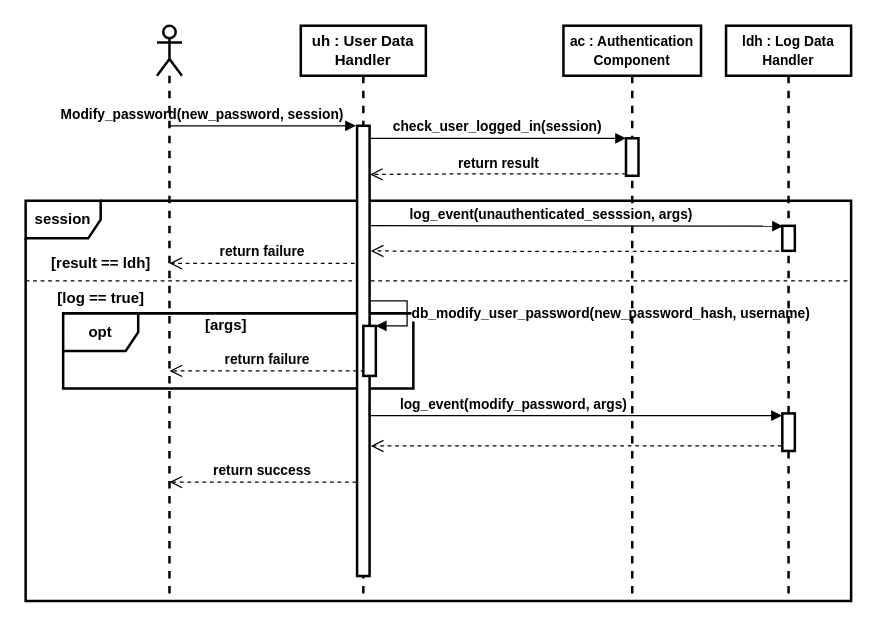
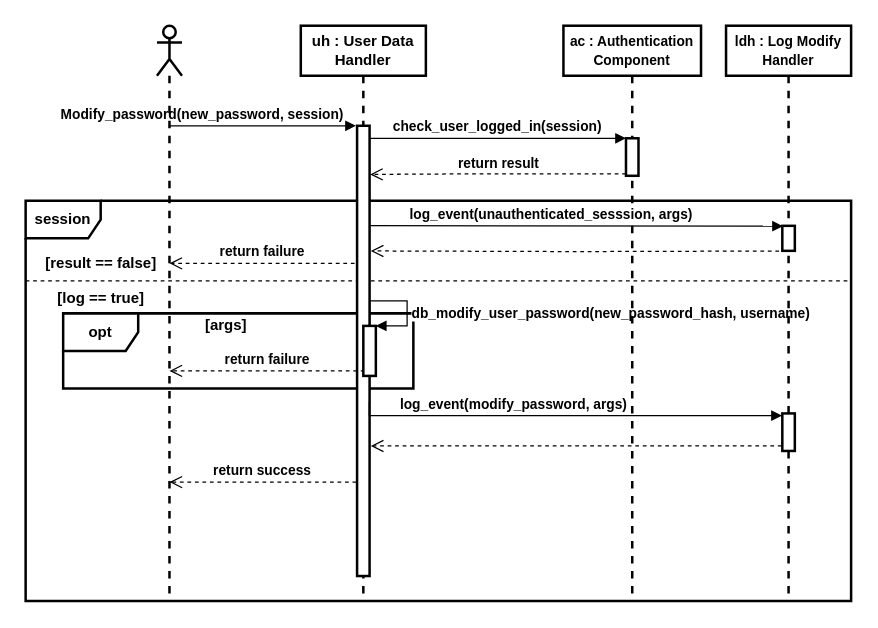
node "ldh : Log Data Handler": label "ldh : Log Data Handler" -> "ldh : Log Modify Handler"
node "[result == ldh]": label "[result == ldh]" -> "[result == false]"
